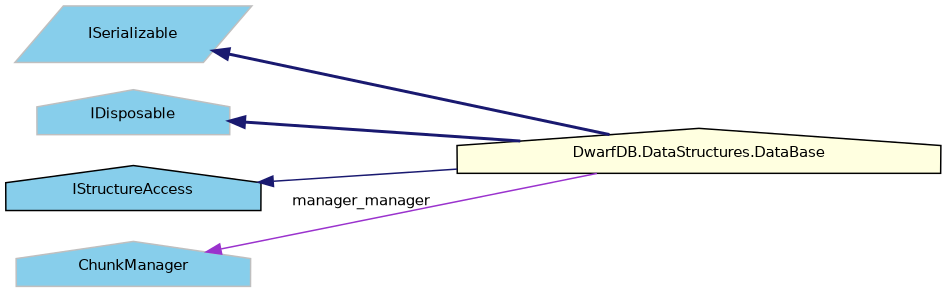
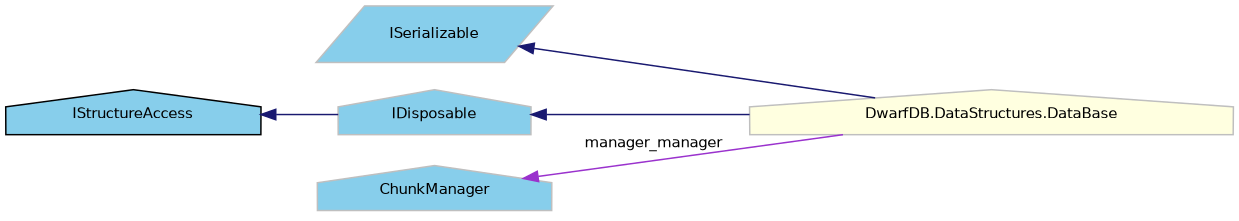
edge "DwarfDB.DataStructures.DataBase" -> "ISerializable": style bold -> solid
edge "DwarfDB.DataStructures.DataBase" -> "IDisposable": style bold -> solid
node "DwarfDB.DataStructures.DataBase": color black -> grey75
edge "DwarfDB.DataStructures.DataBase" -> "IStructureAccess": now "IDisposable" -> "IStructureAccess"
